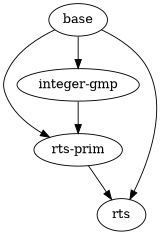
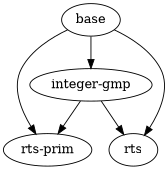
edge "rts-prim" -> "rts": now "integer-gmp" -> "rts"
